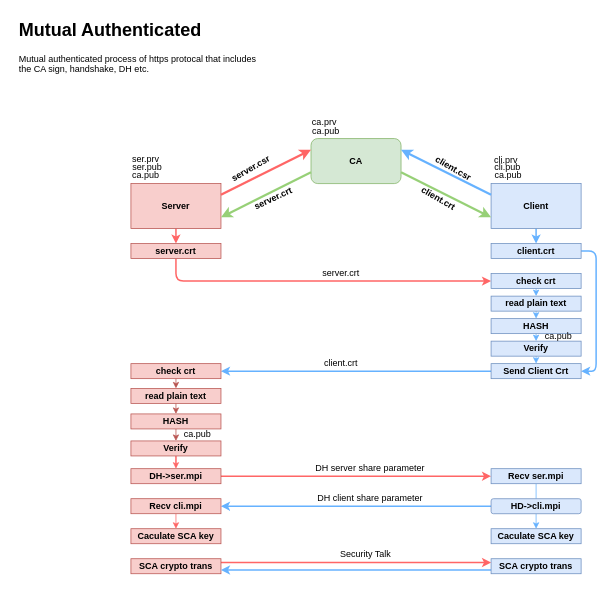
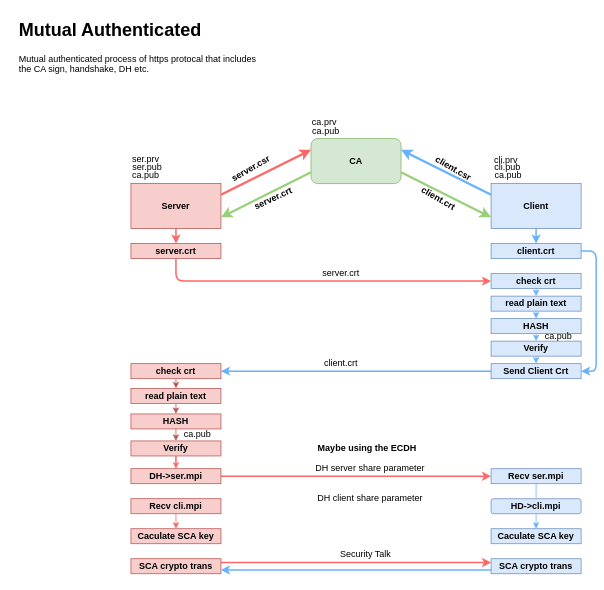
node "Maybe using the ECDH": added
edge "HD->cli.mpi" -> "Recv cli.mpi": removed
